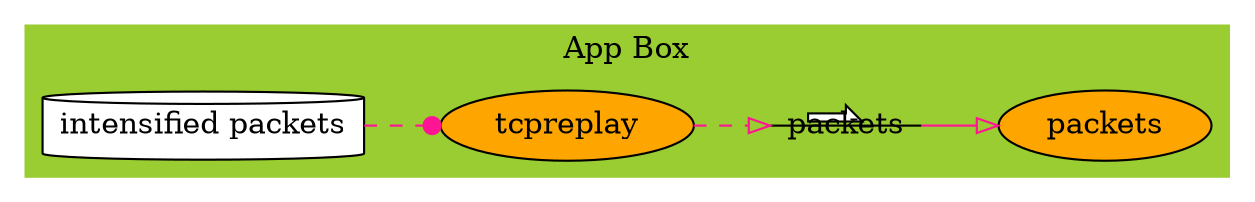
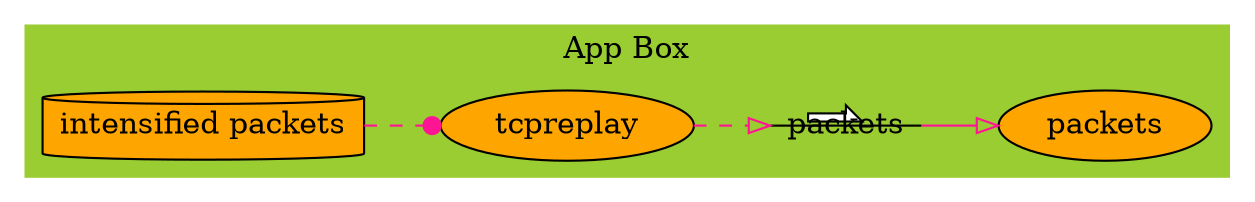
node "intensified packets": fillcolor white -> orange
